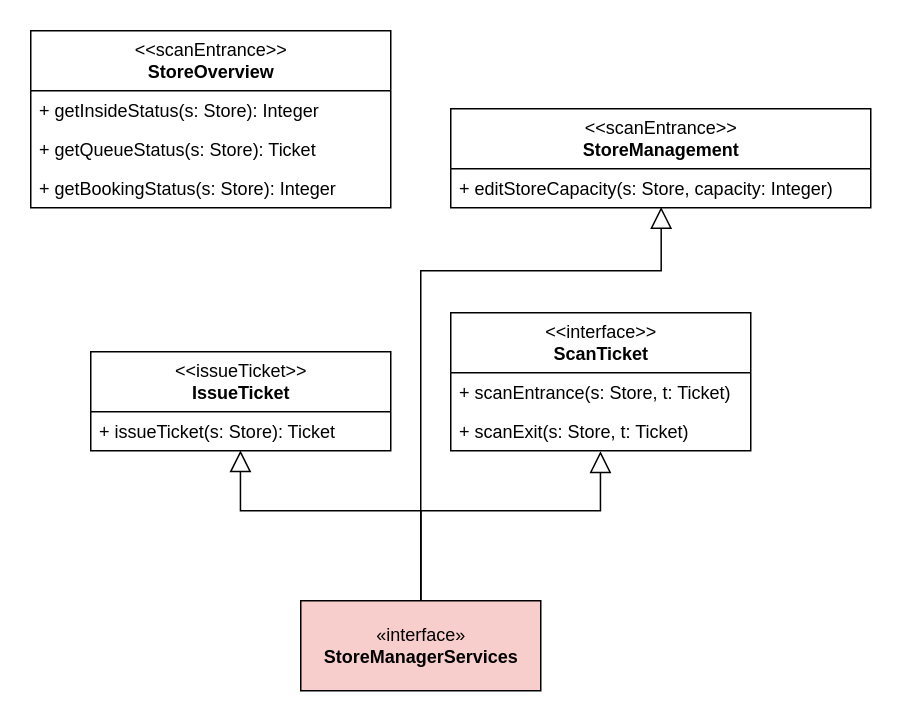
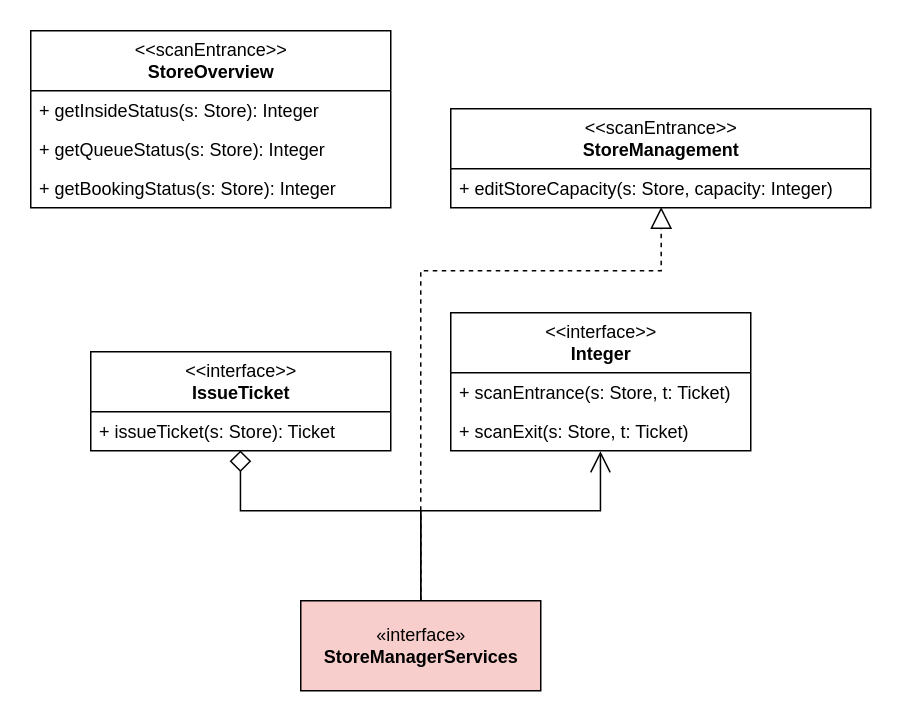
node "+ getQueueStatus(s: Store): Ticket": label "+ getQueueStatus(s: Store): Ticket" -> "+ getQueueStatus(s: Store): Integer"
edge "«interface» StoreManagerServices" -> "+ editStoreCapacity(s: Store, capacity: Integer)": style solid -> dashed
node "<<interface>> ScanTicket": label "<<interface>> ScanTicket" -> "<<interface>> Integer"
node "<<issueTicket>> IssueTicket": label "<<issueTicket>> IssueTicket" -> "<<interface>> IssueTicket"
edge "«interface» StoreManagerServices" -> "+ issueTicket(s: Store): Ticket": arrowhead block -> diamond
edge "«interface» StoreManagerServices" -> "+ scanExit(s: Store, t: Ticket)": arrowhead block -> open
